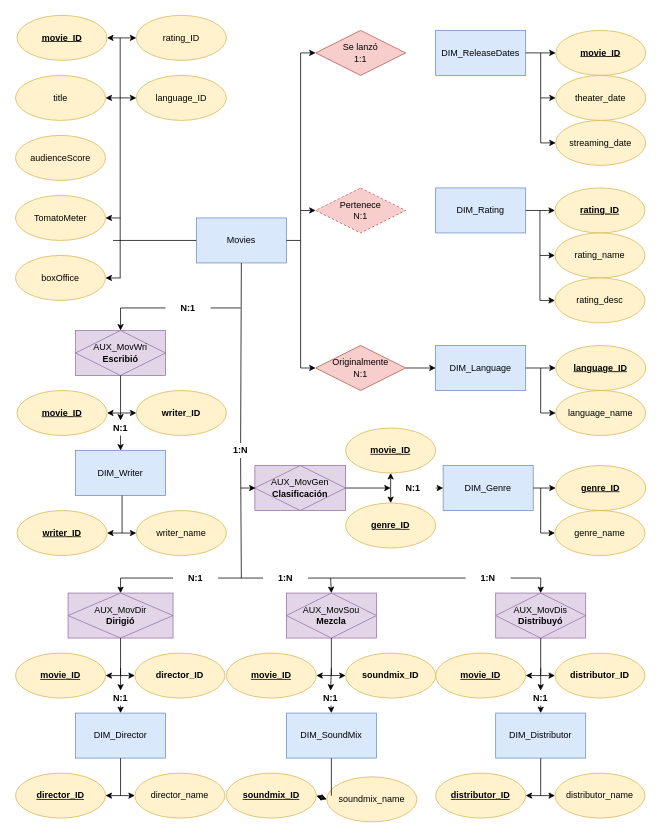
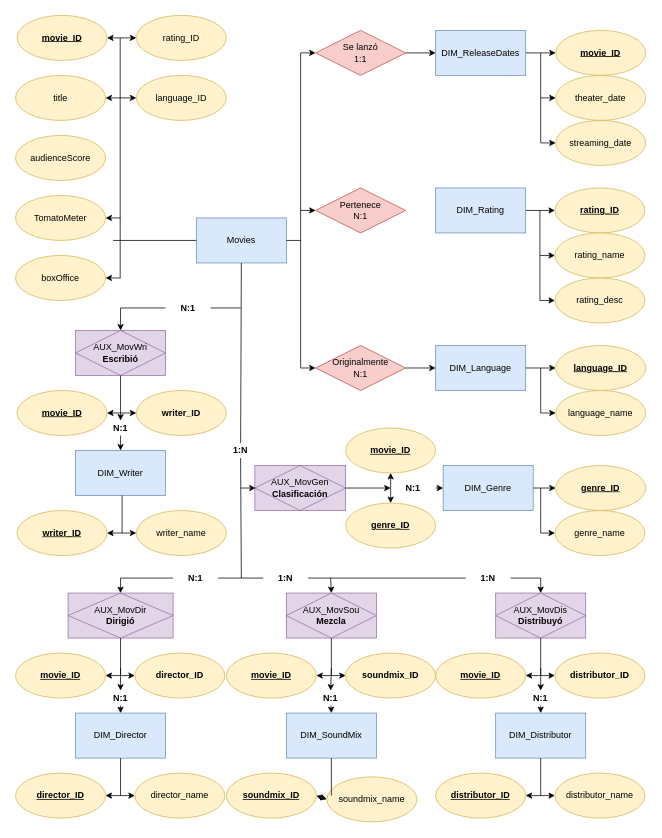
edge "Se lanzó 1:1" -> "DIM_ReleaseDates": added
node "Pertenece N:1": style dashed -> solid
